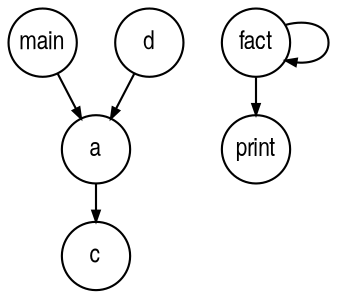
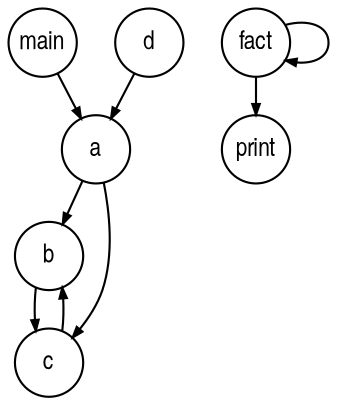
node "b": added
